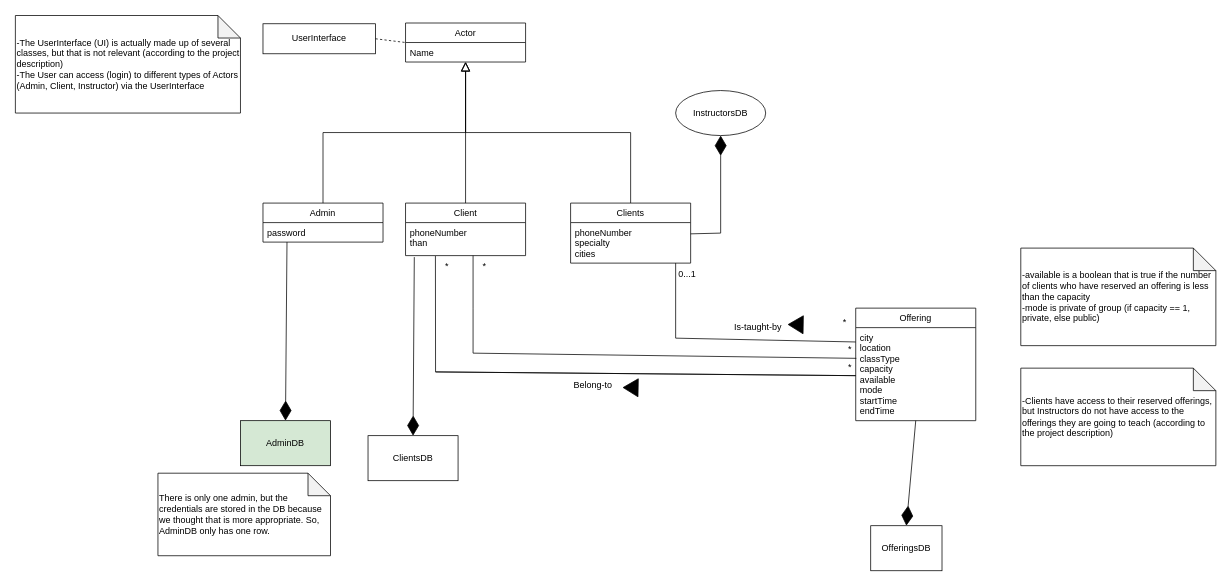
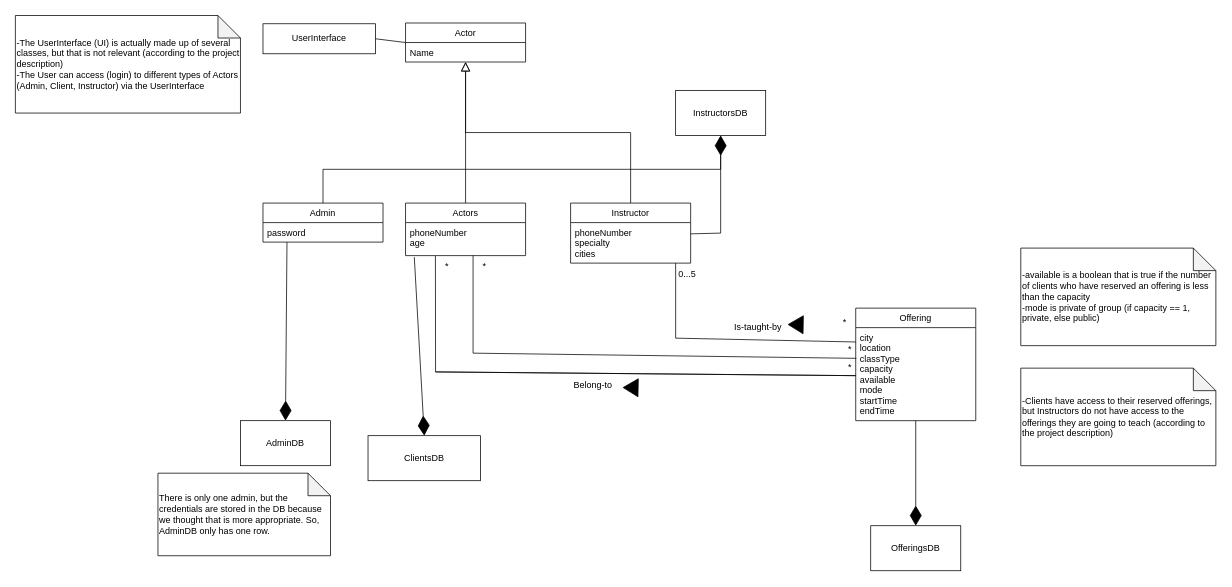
edge "UserInterface" -- "Actor": style dashed -> solid
node "InstructorsDB": shape ellipse -> rectangle
edge "Admin" -> "Actor": now "Admin" -> "InstructorsDB"
node "Client": label "Client" -> "Actors"
node "Clients": label "Clients" -> "Instructor"
node "phoneNumber than": label "phoneNumber than" -> "phoneNumber age"
node "0...1": label "0...1" -> "0...5"
node "AdminDB": fillcolor #d5e8d4 -> #ffffff
node "ClientsDB": size 90x45 -> 113x45
node "OfferingsDB": size 71x45 -> 90x45
